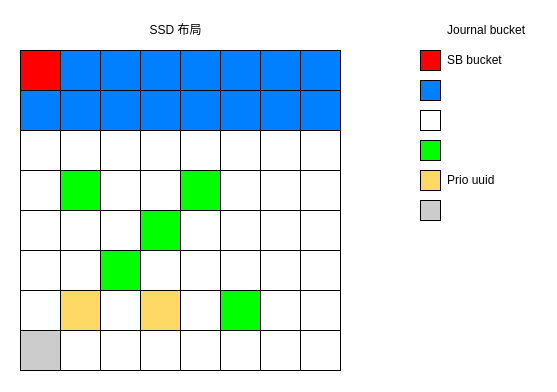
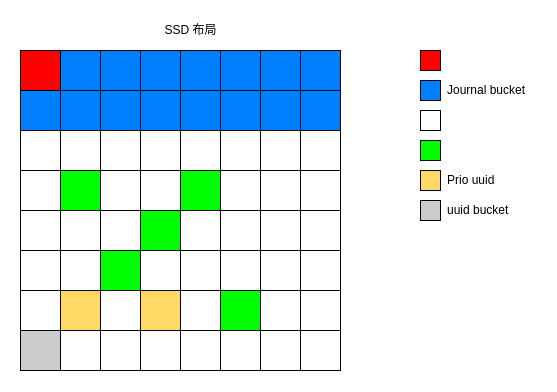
node "SSD 布局": moved (176, 31) -> (191, 31)
node "Journal bucket": moved (491, 31) -> (491, 91)
node "SB bucket": removed
node "uuid bucket": added
